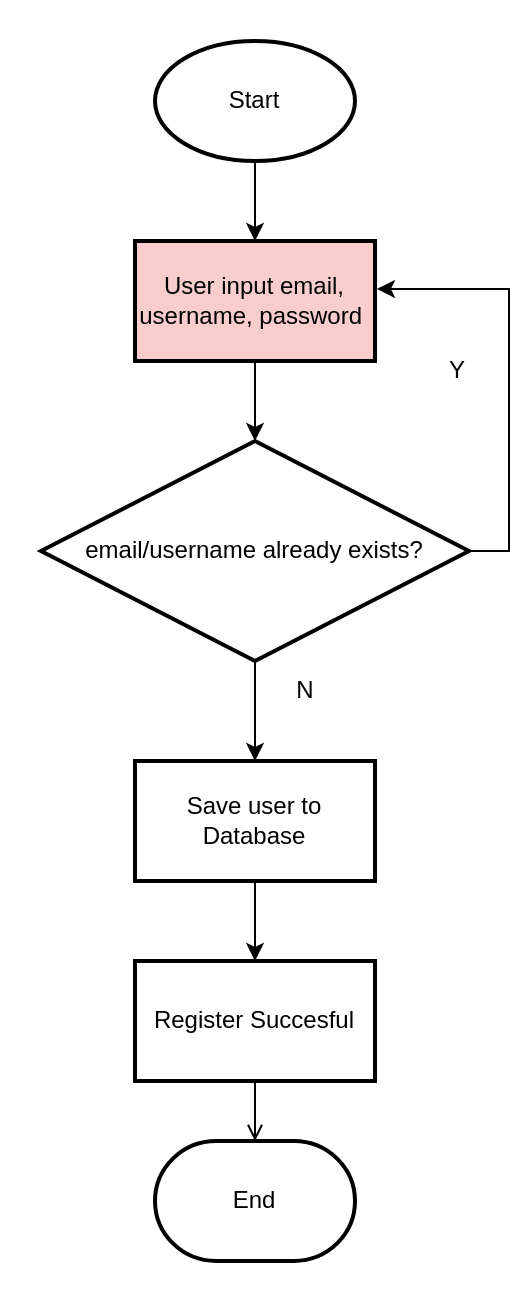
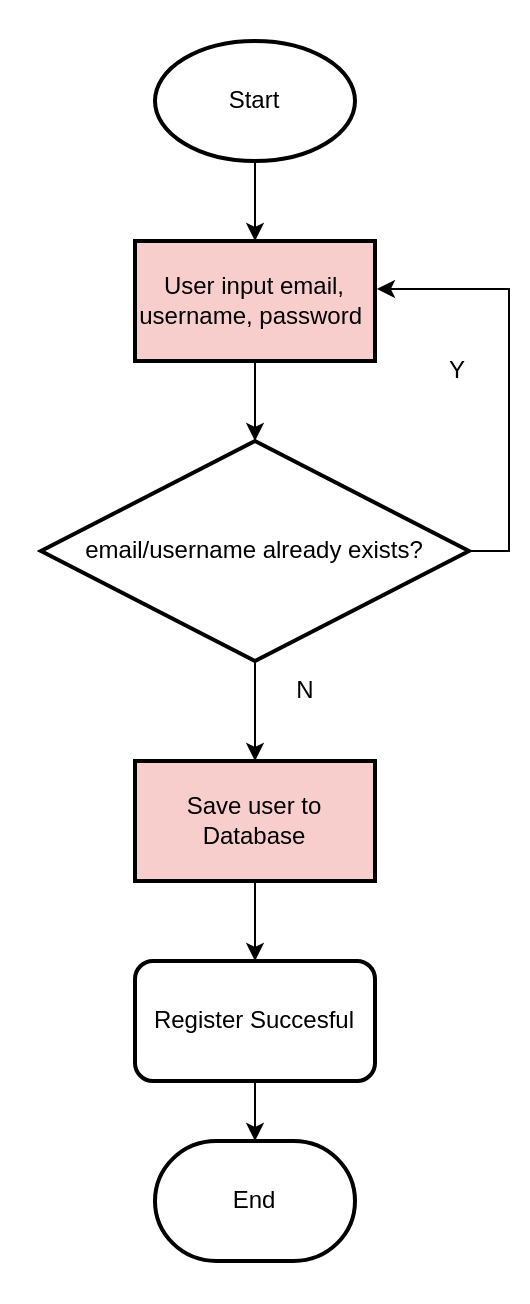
node "Save user to Database": fillcolor #ffffff -> #f8cecc
node "Register Succesful": shape rectangle -> rounded rectangle
edge "Register Succesful" -> "End": arrowhead open -> classic
